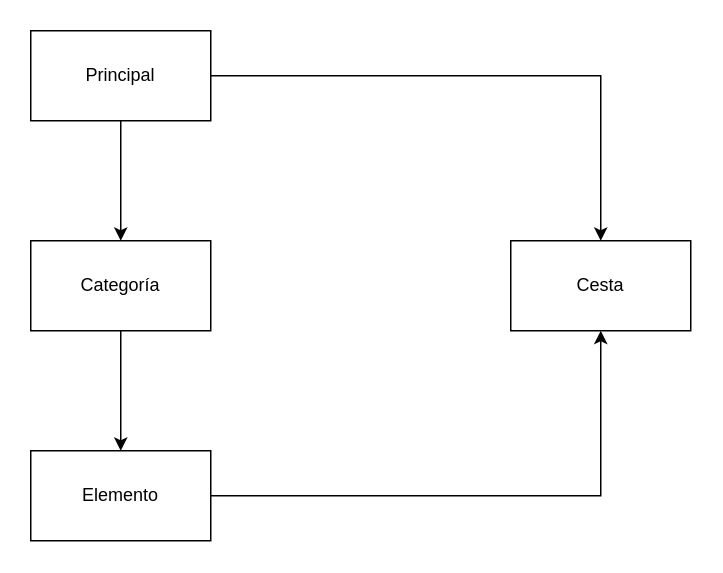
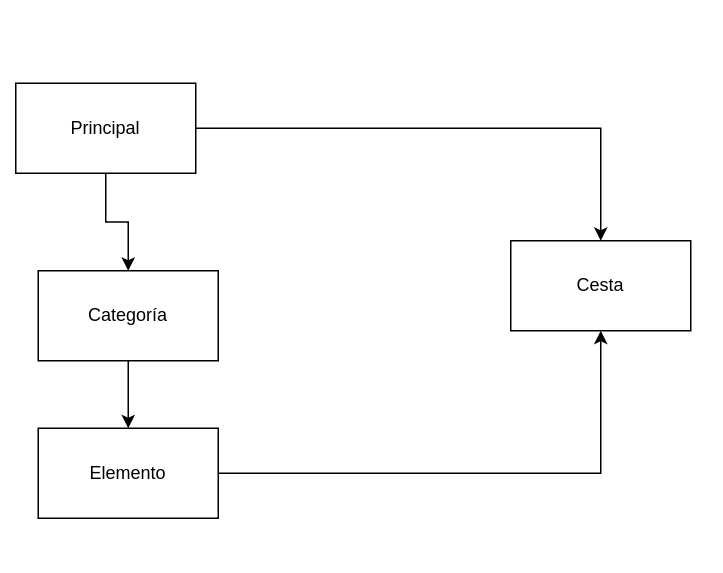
node "Principal": moved (121, 76) -> (106, 128)
node "Categoría": moved (121, 286) -> (128, 316)
node "Elemento": moved (121, 496) -> (128, 473)
